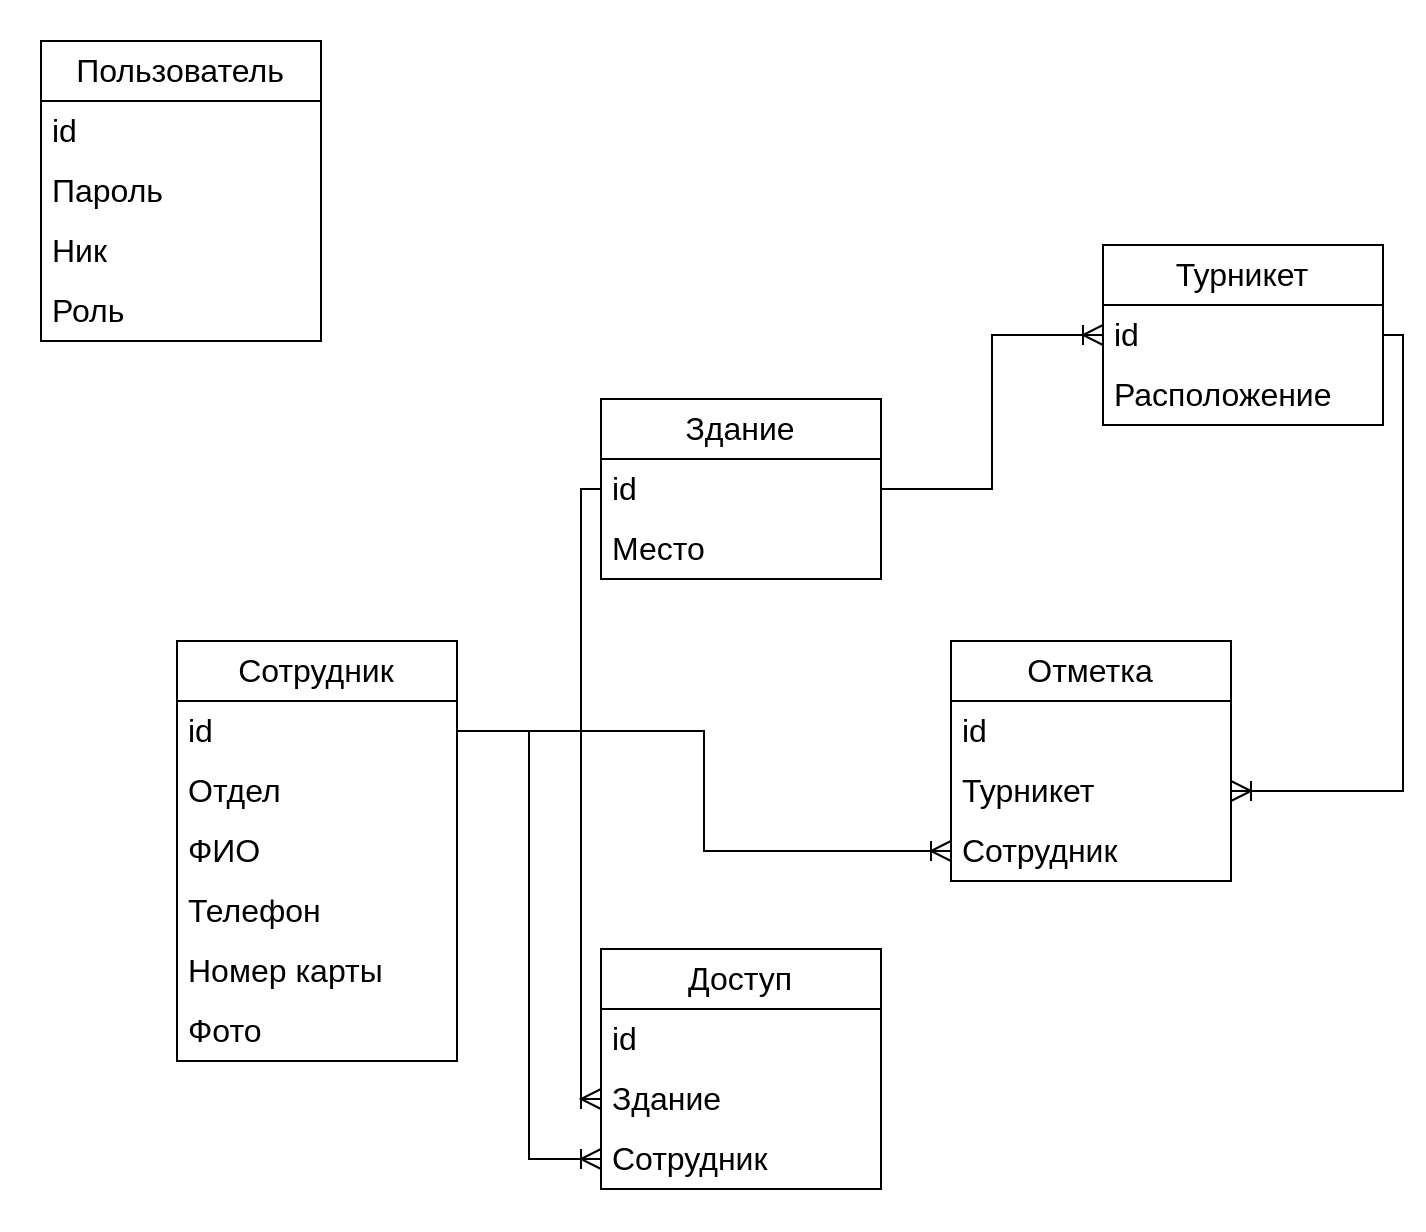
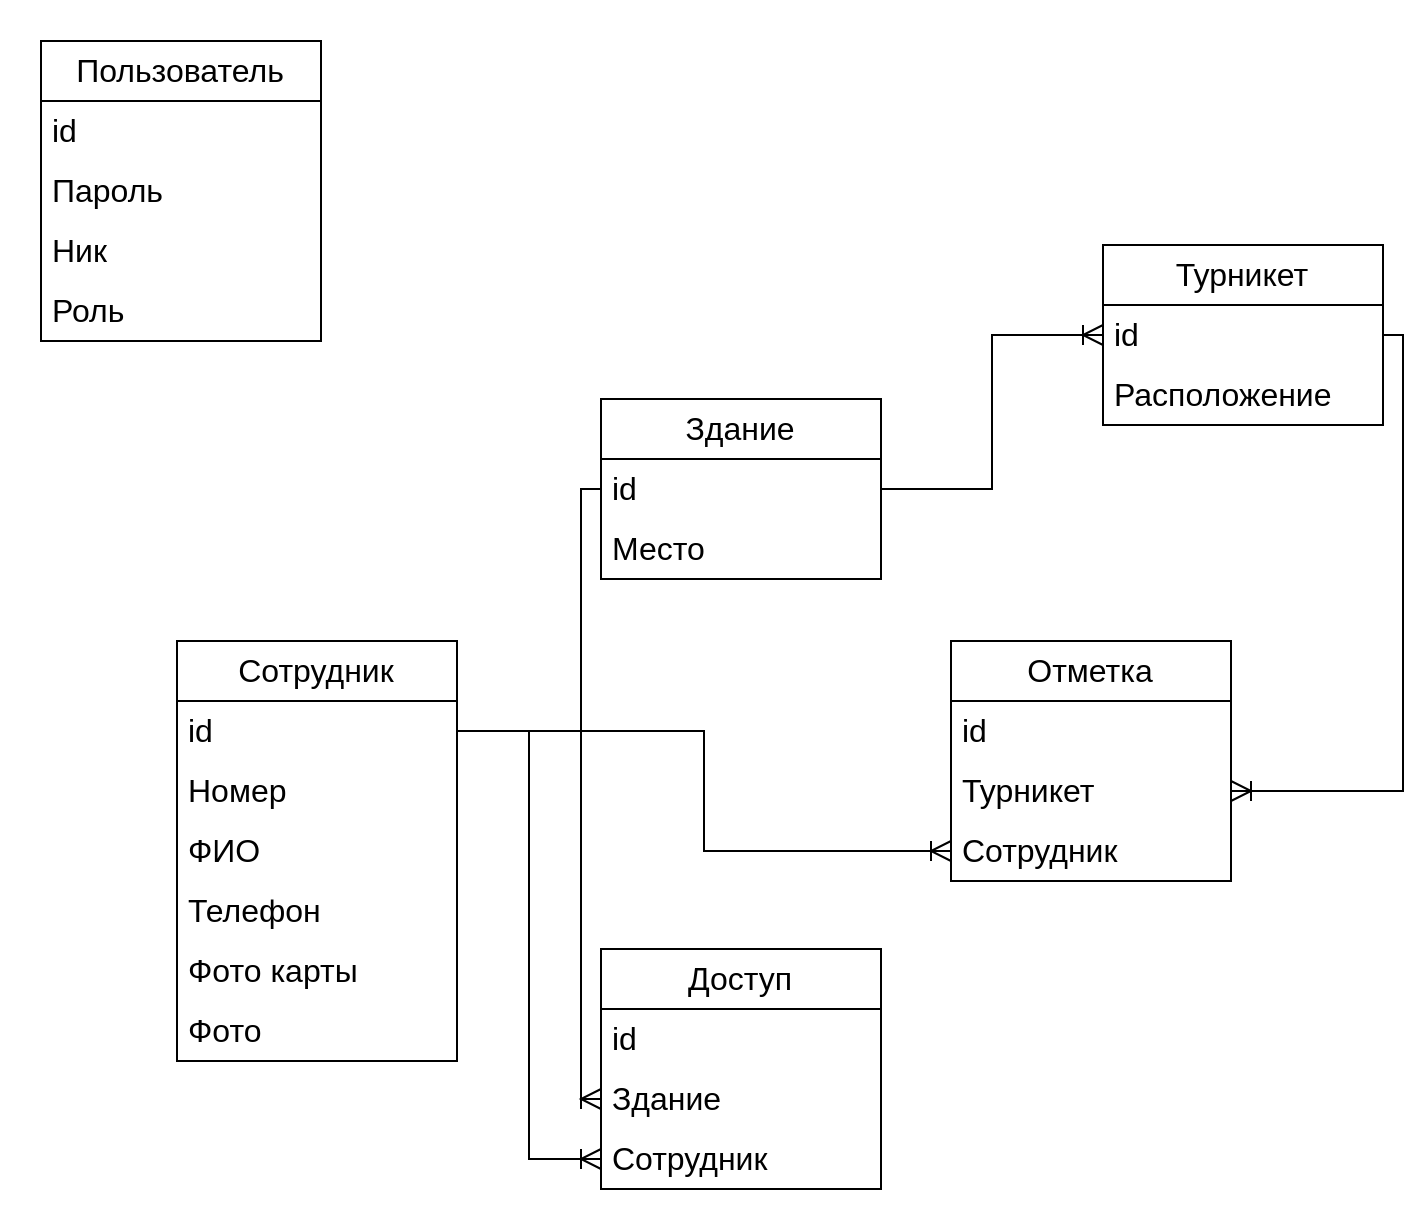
node "Отдел": label "Отдел" -> "Номер"
node "Номер карты": label "Номер карты" -> "Фото карты"
